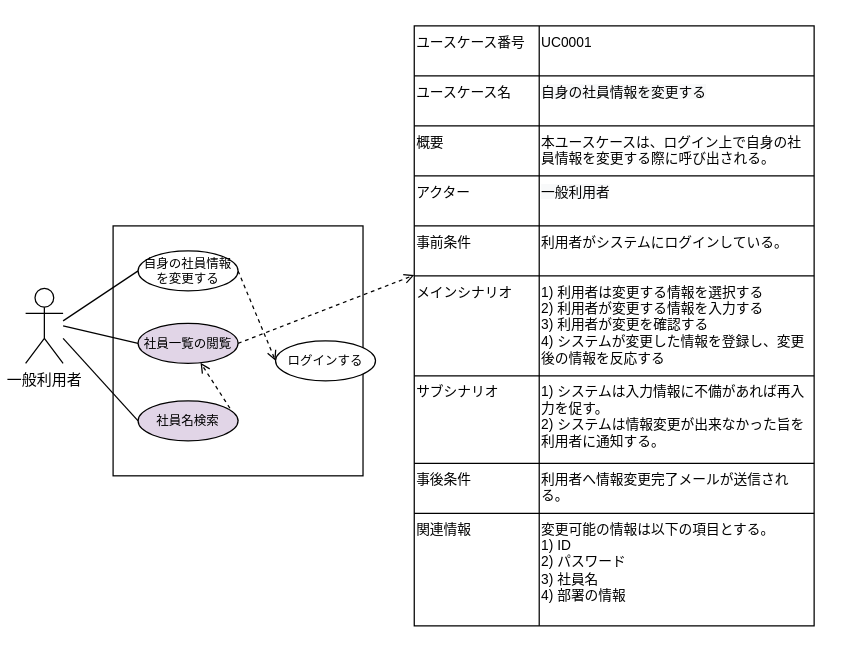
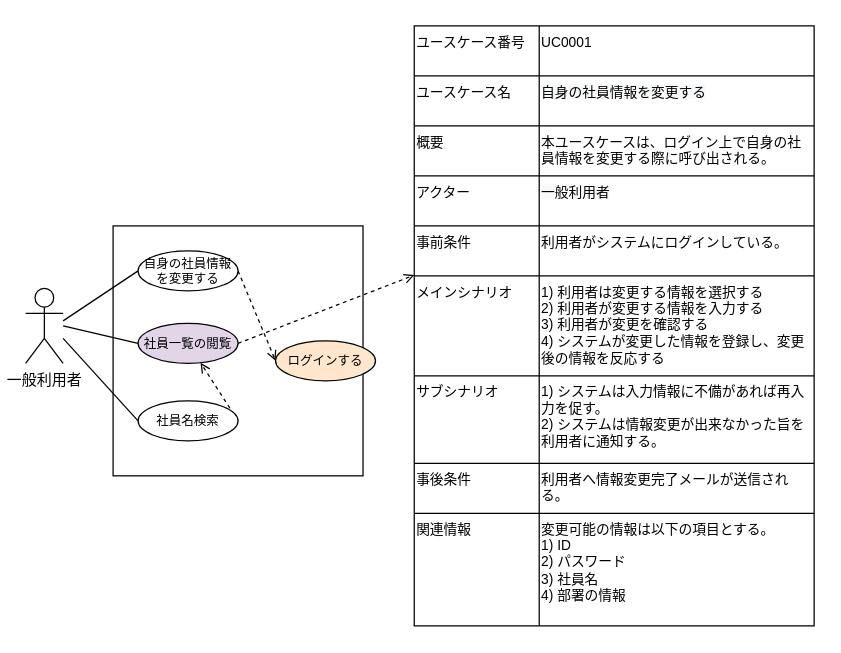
node "ログインする": fillcolor #ffffff -> #ffe6cc
node "社員名検索": fillcolor #e1d5e7 -> #ffffff
